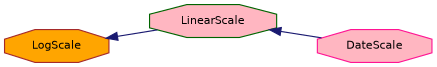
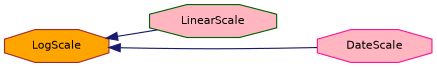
edge "DateScale" -> "LinearScale": now "DateScale" -> "LogScale"
